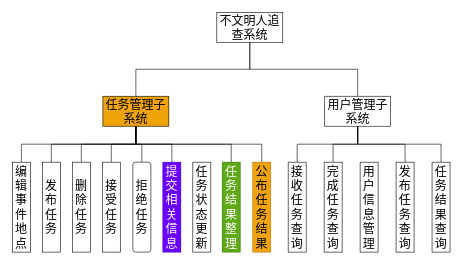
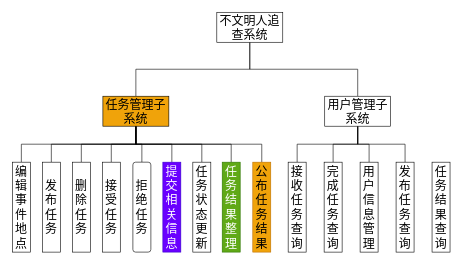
edge "用户管理子系统" -- "任务结果查询": removed
edge "任务管理子系统" -- "任务状态更新": added
edge "用户管理子系统" -- "用户信息管理": added
